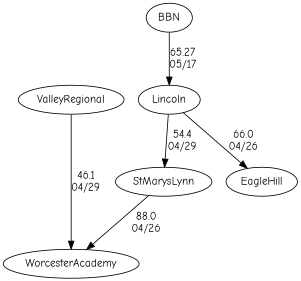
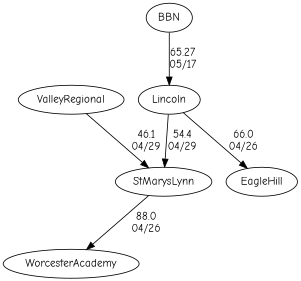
edge "ValleyRegional" -> "WorcesterAcademy": now "ValleyRegional" -> "StMarysLynn"
